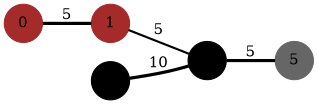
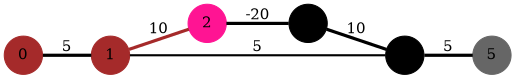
node "2": added
